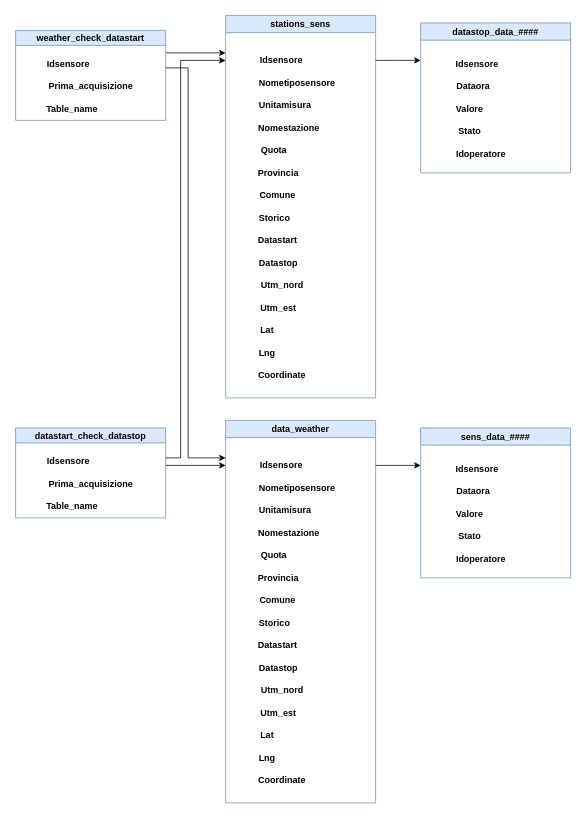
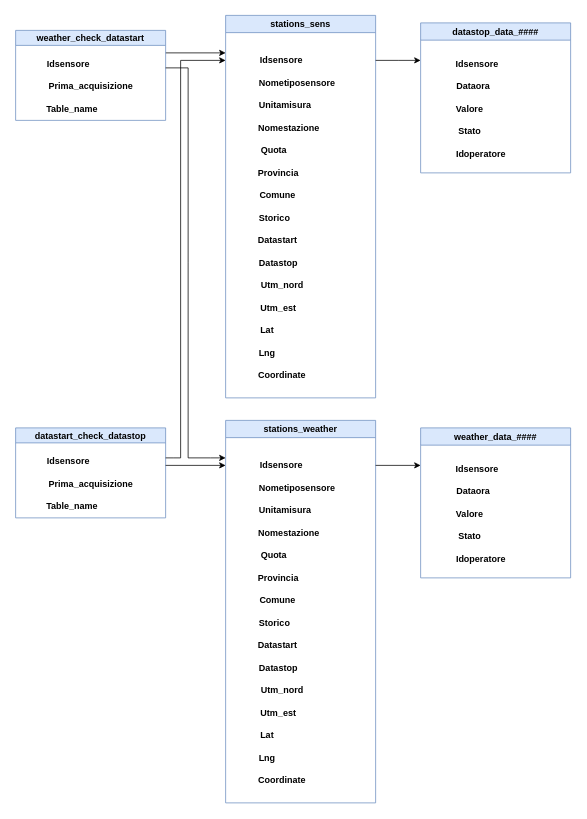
node "data_weather": label "data_weather" -> "stations_weather"
node "sens_data_####": label "sens_data_####" -> "weather_data_####"
